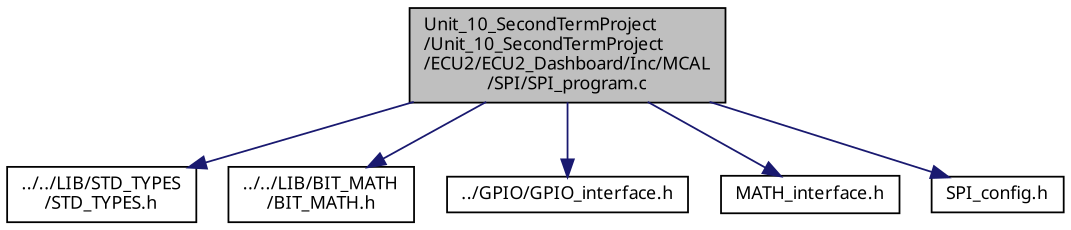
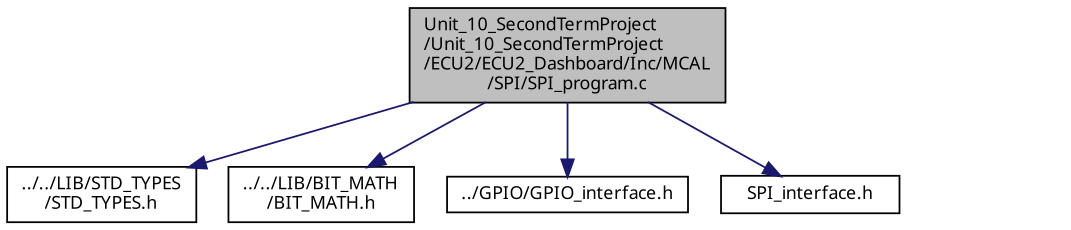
node "MATH_interface.h": label "MATH_interface.h" -> "SPI_interface.h"
node "SPI_config.h": removed
